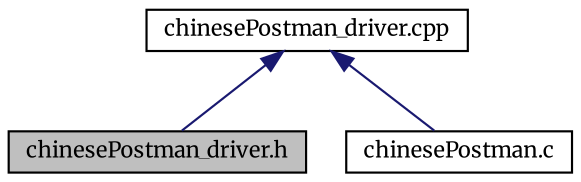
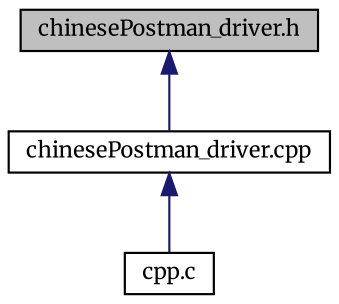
edge "chinesePostman_driver.h" -> "chinesePostman_driver.cpp": reversed
node "chinesePostman.c": label "chinesePostman.c" -> "cpp.c"
